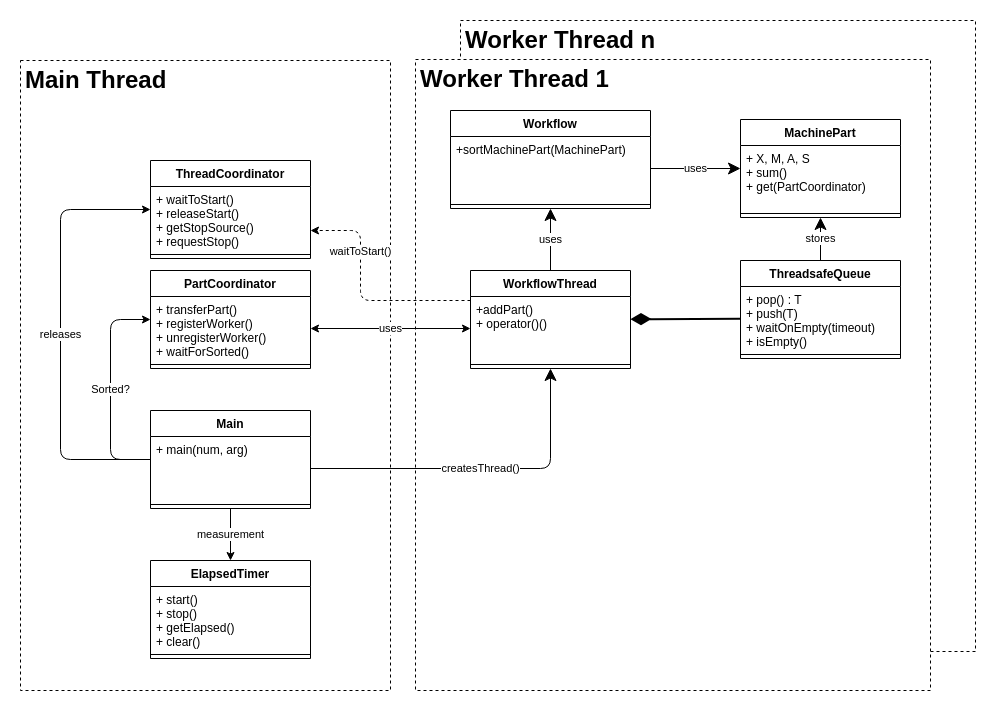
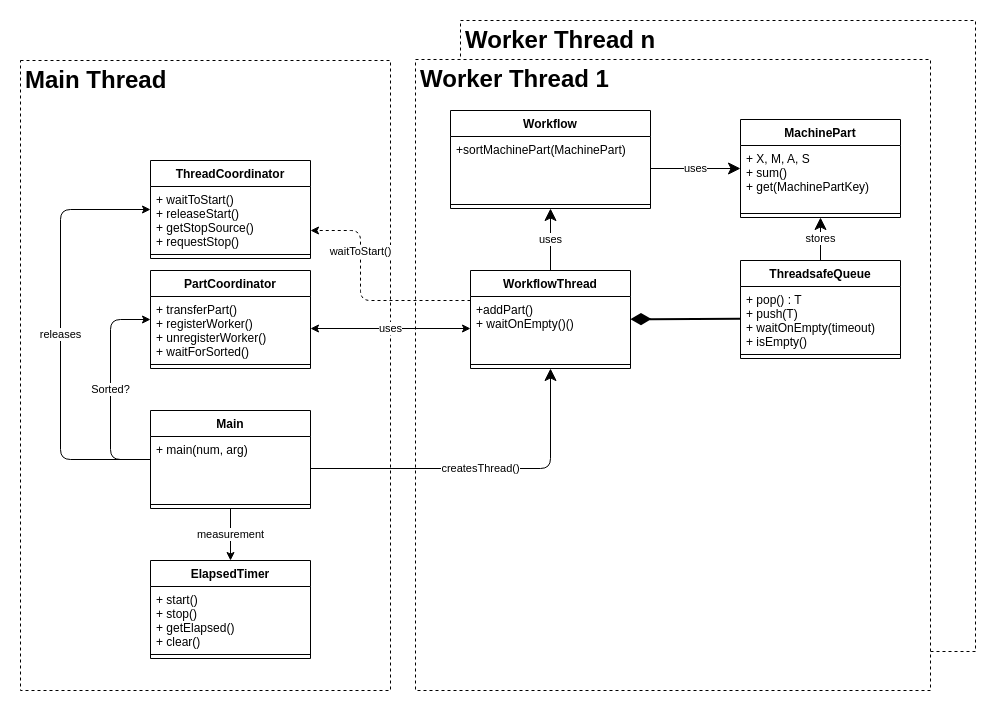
node "+ X, M, A, S + sum() + get(PartCoordinator)": label "+ X, M, A, S + sum() + get(PartCoordinator)" -> "+ X, M, A, S + sum() + get(MachinePartKey)"
node "+addPart() + operator()()": label "+addPart() + operator()()" -> "+addPart() + waitOnEmpty()()"
